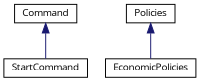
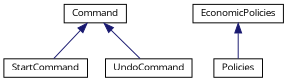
edge "EconomicPolicies" -> "Policies": reversed
node "UndoCommand": added
